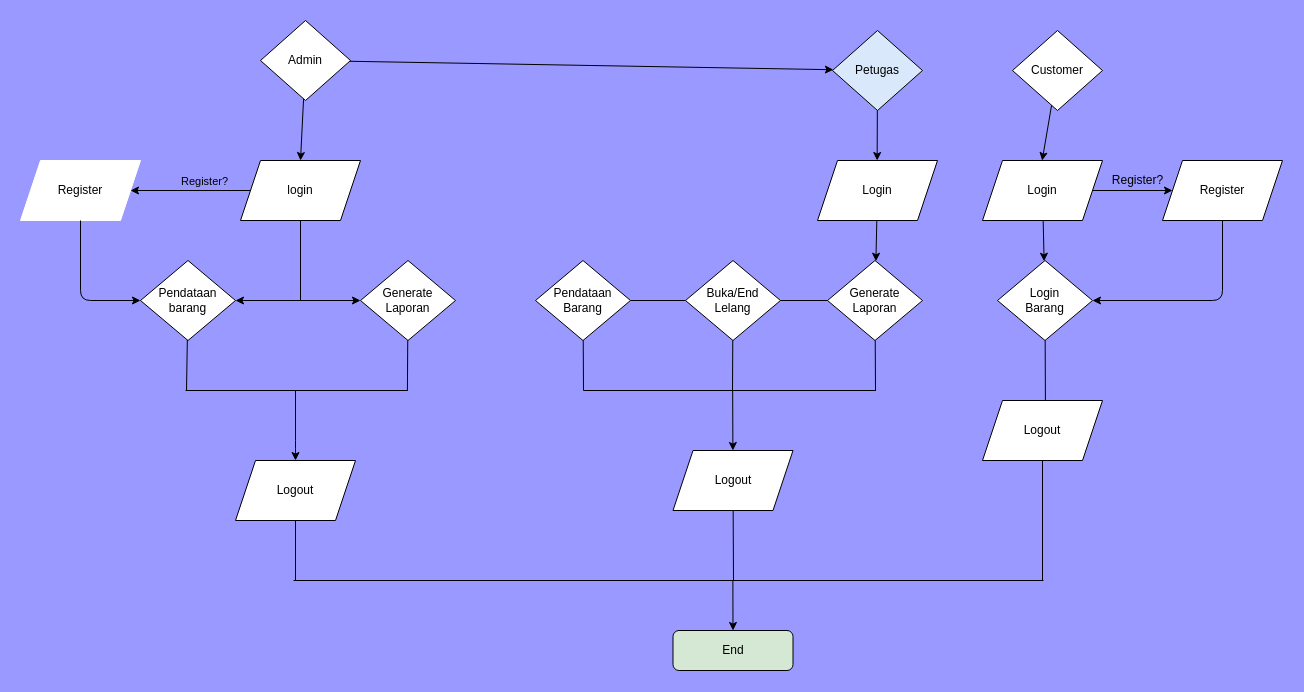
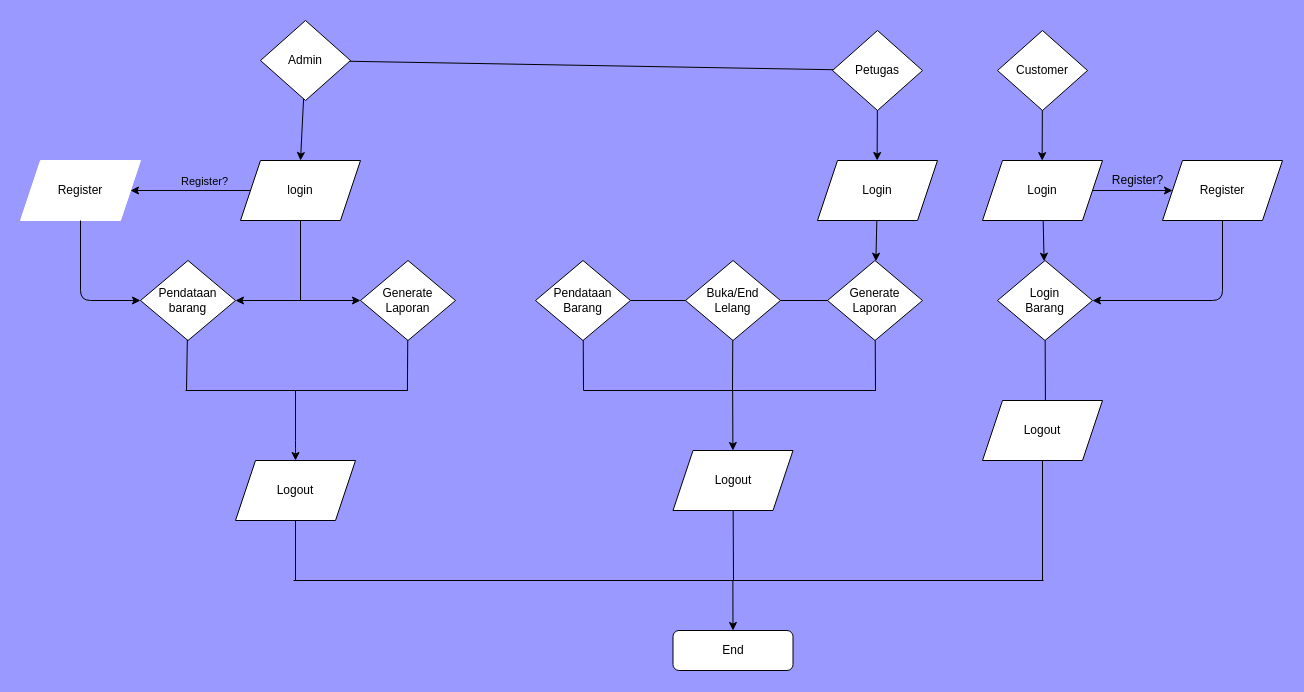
edge "Admin" -> "Petugas": arrowhead classic -> none
node "Petugas": fillcolor #dae8fc -> #ffffff
node "Customer": moved (1058, 71) -> (1043, 71)
node "End": fillcolor #d5e8d4 -> #ffffff
